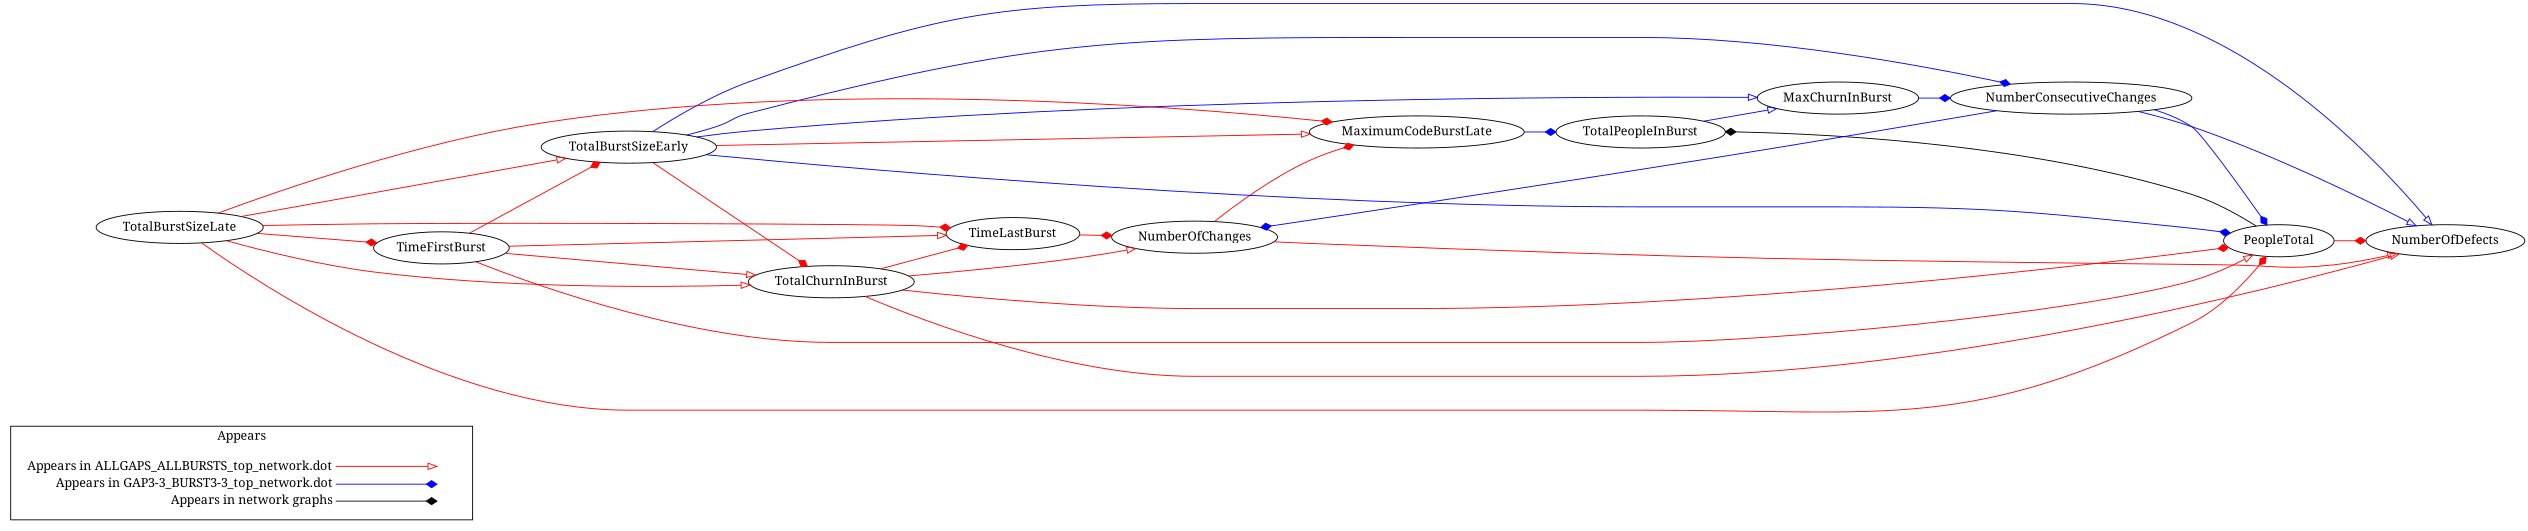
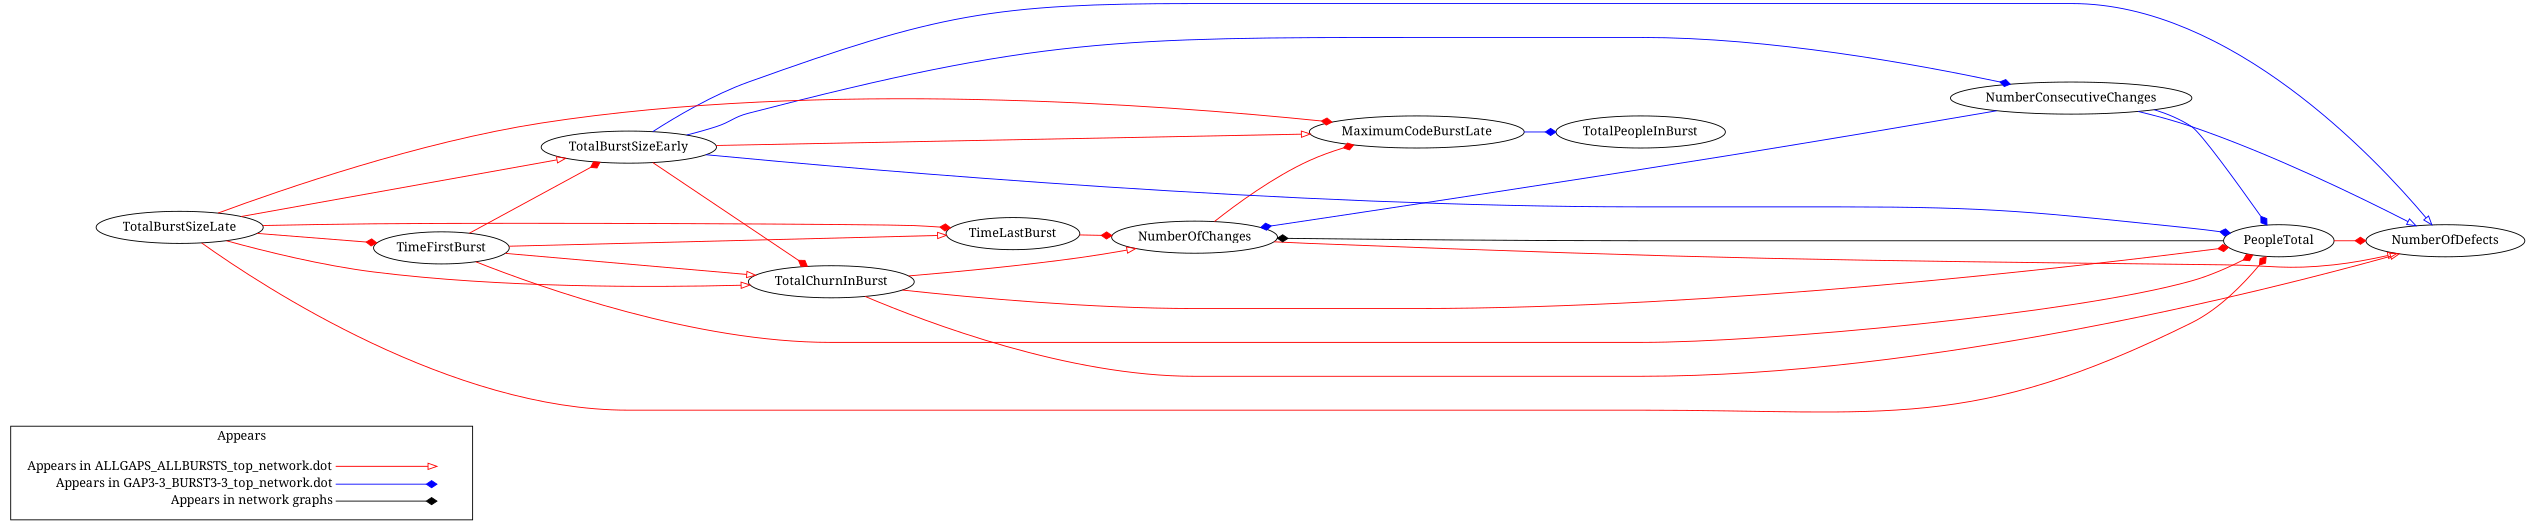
node "MaxChurnInBurst": removed
edge "PeopleTotal" -> "TotalPeopleInBurst": now "PeopleTotal" -> "NumberOfChanges"
edge "TotalChurnInBurst" -> "TimeLastBurst": removed
edge "TimeFirstBurst" -> "PeopleTotal": arrowhead onormal -> diamond
